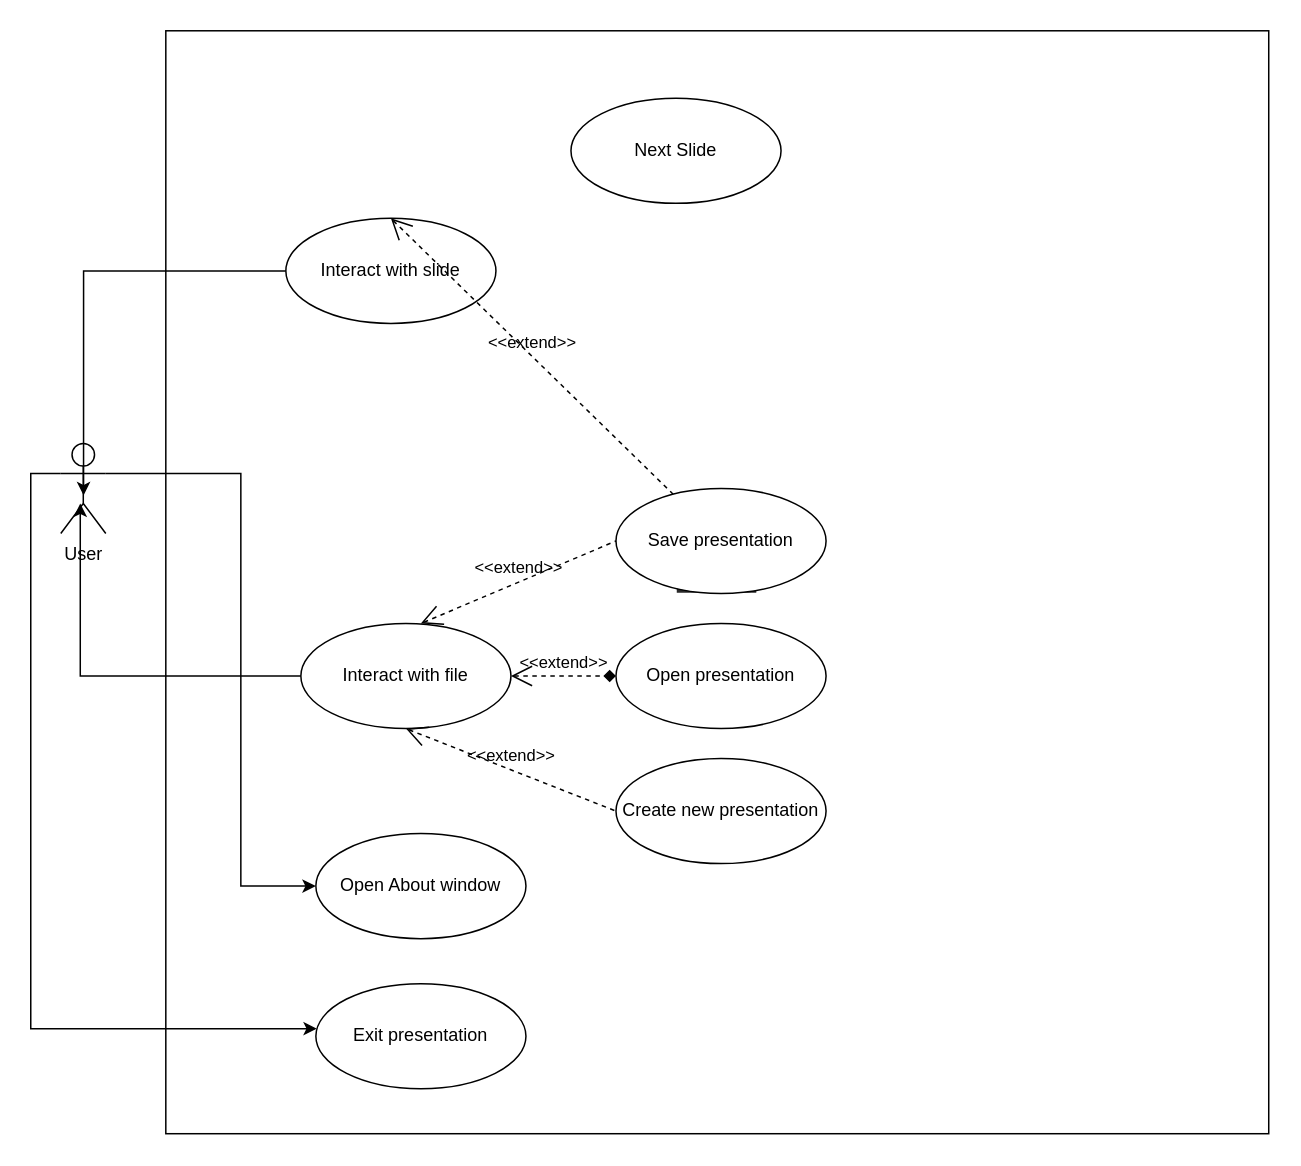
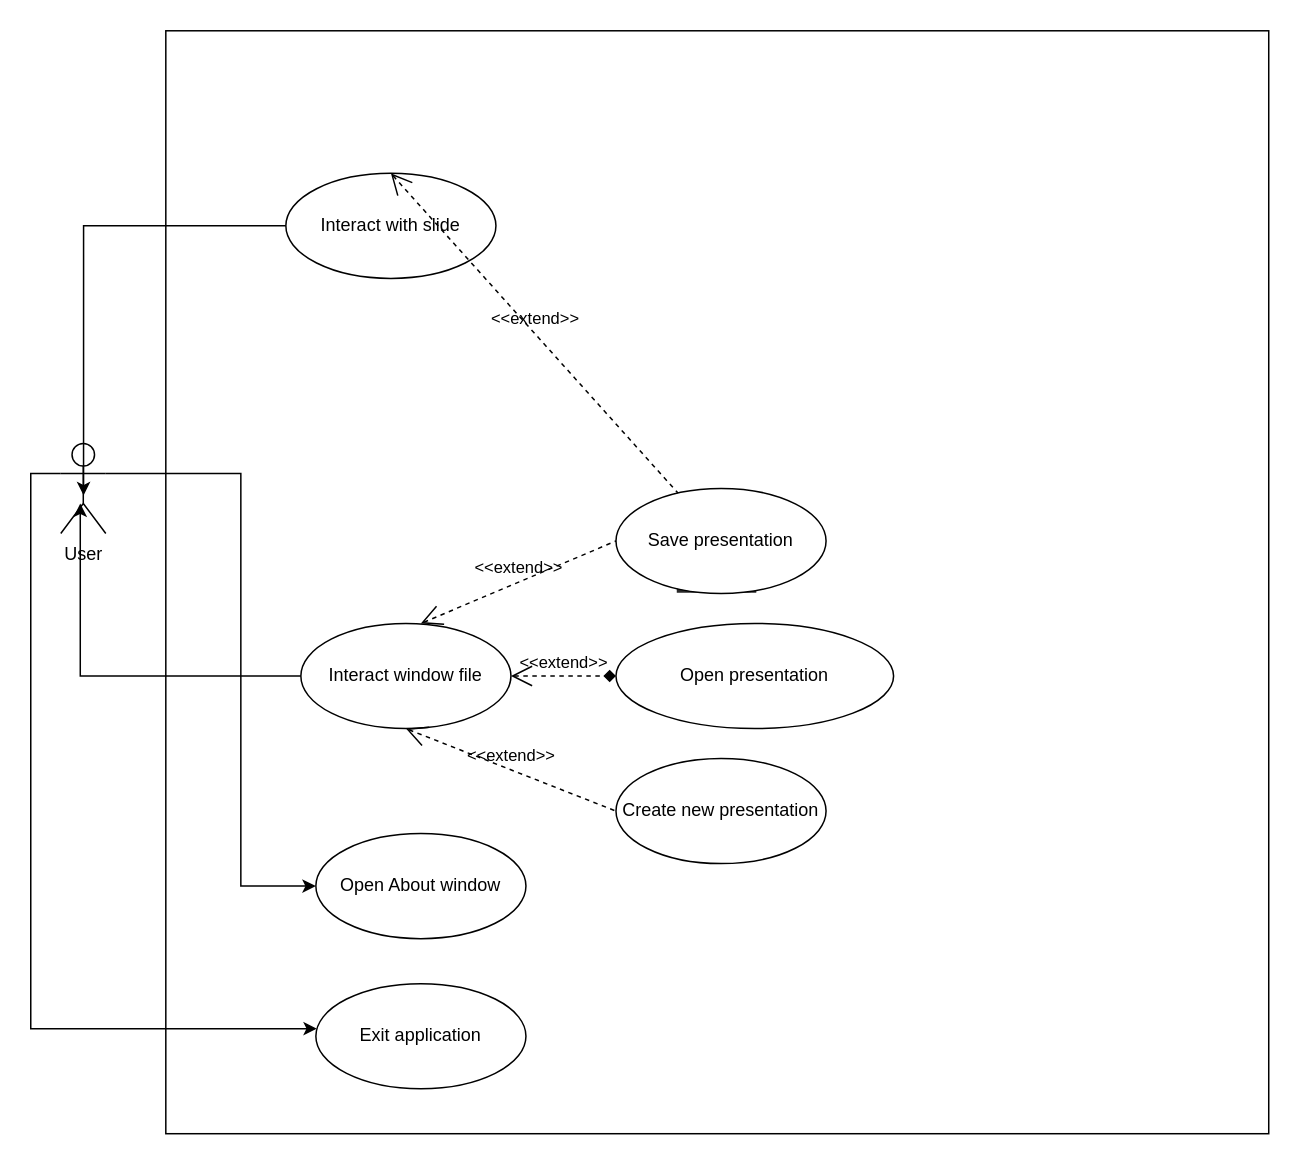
node "Next Slide": removed
node "Interact with slide": moved (391, 271) -> (391, 226)
node "Interact with file": label "Interact with file" -> "Interact window file"
node "Open presentation": size 210x105 -> 278x105
node "Exit presentation": label "Exit presentation" -> "Exit application"
